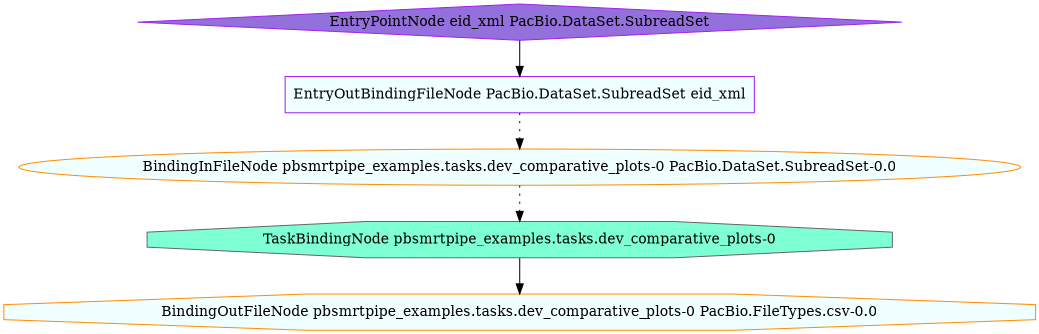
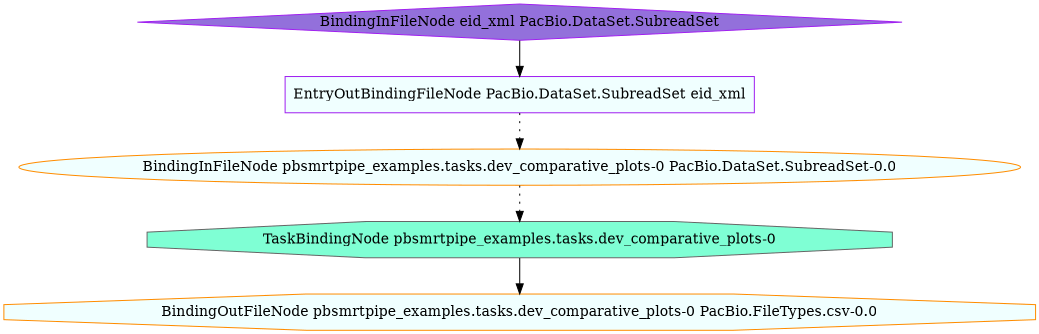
node "EntryPointNode eid_xml PacBio.DataSet.SubreadSet": label "EntryPointNode eid_xml PacBio.DataSet.SubreadSet" -> "BindingInFileNode eid_xml PacBio.DataSet.SubreadSet"
